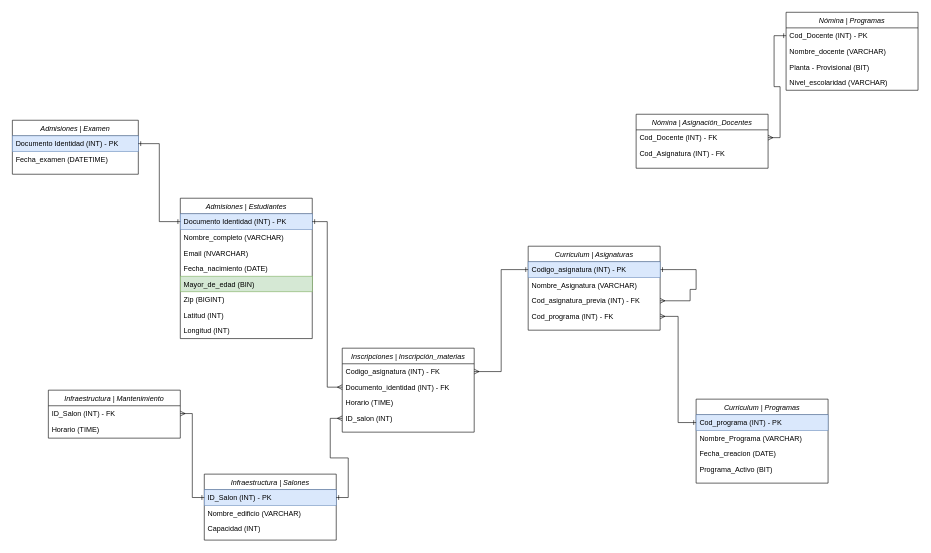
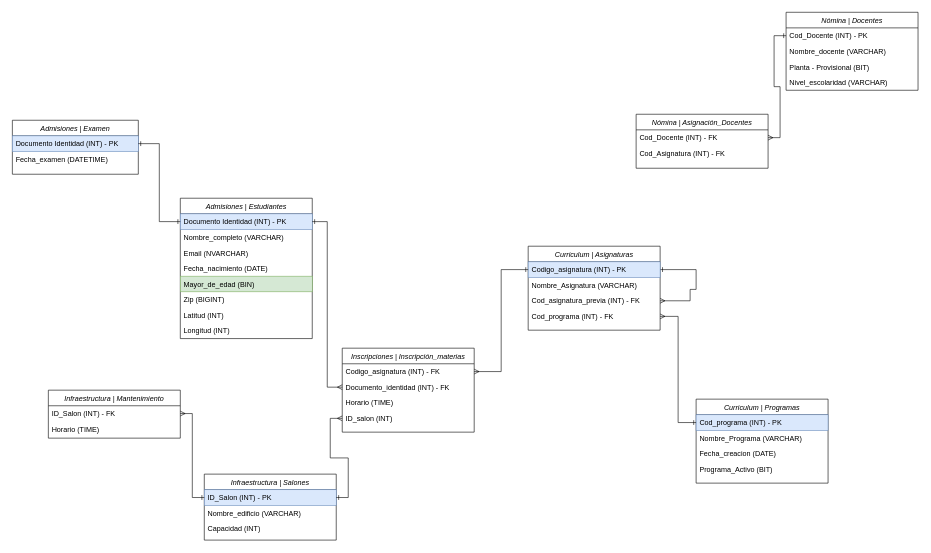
node "Nómina | Programas": label "Nómina | Programas" -> "Nómina | Docentes"
